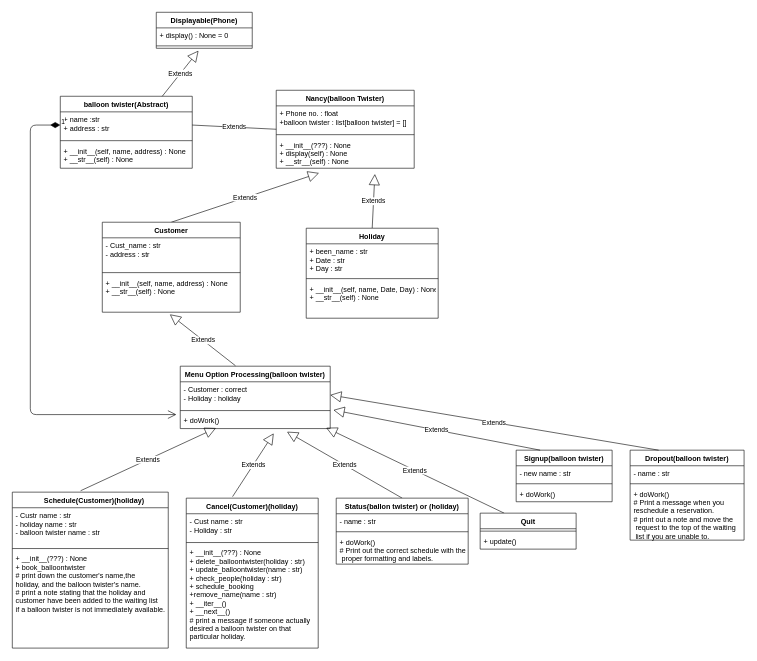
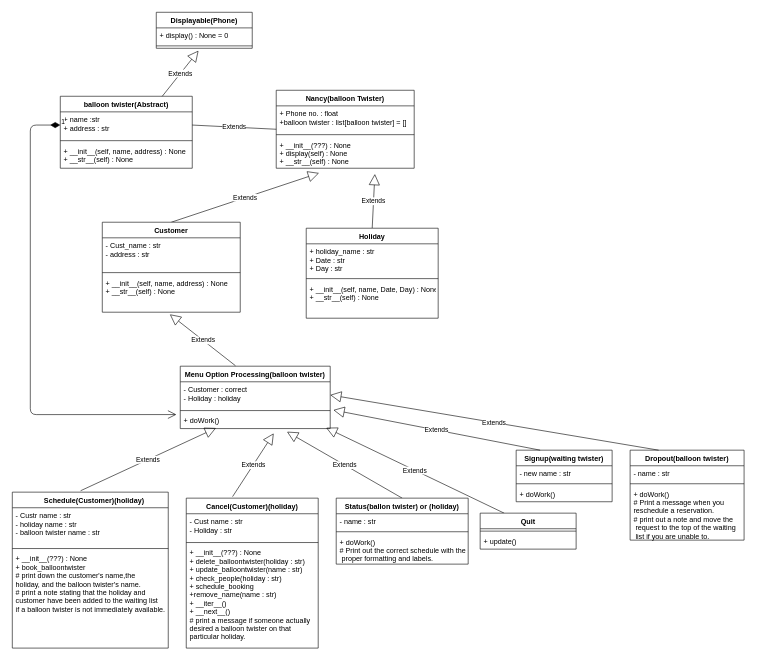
node "+ been_name : str + Date : str + Day : str": label "+ been_name : str + Date : str + Day : str" -> "+ holiday_name : str + Date : str + Day : str"
node "Signup(balloon twister)": label "Signup(balloon twister)" -> "Signup(waiting twister)"
